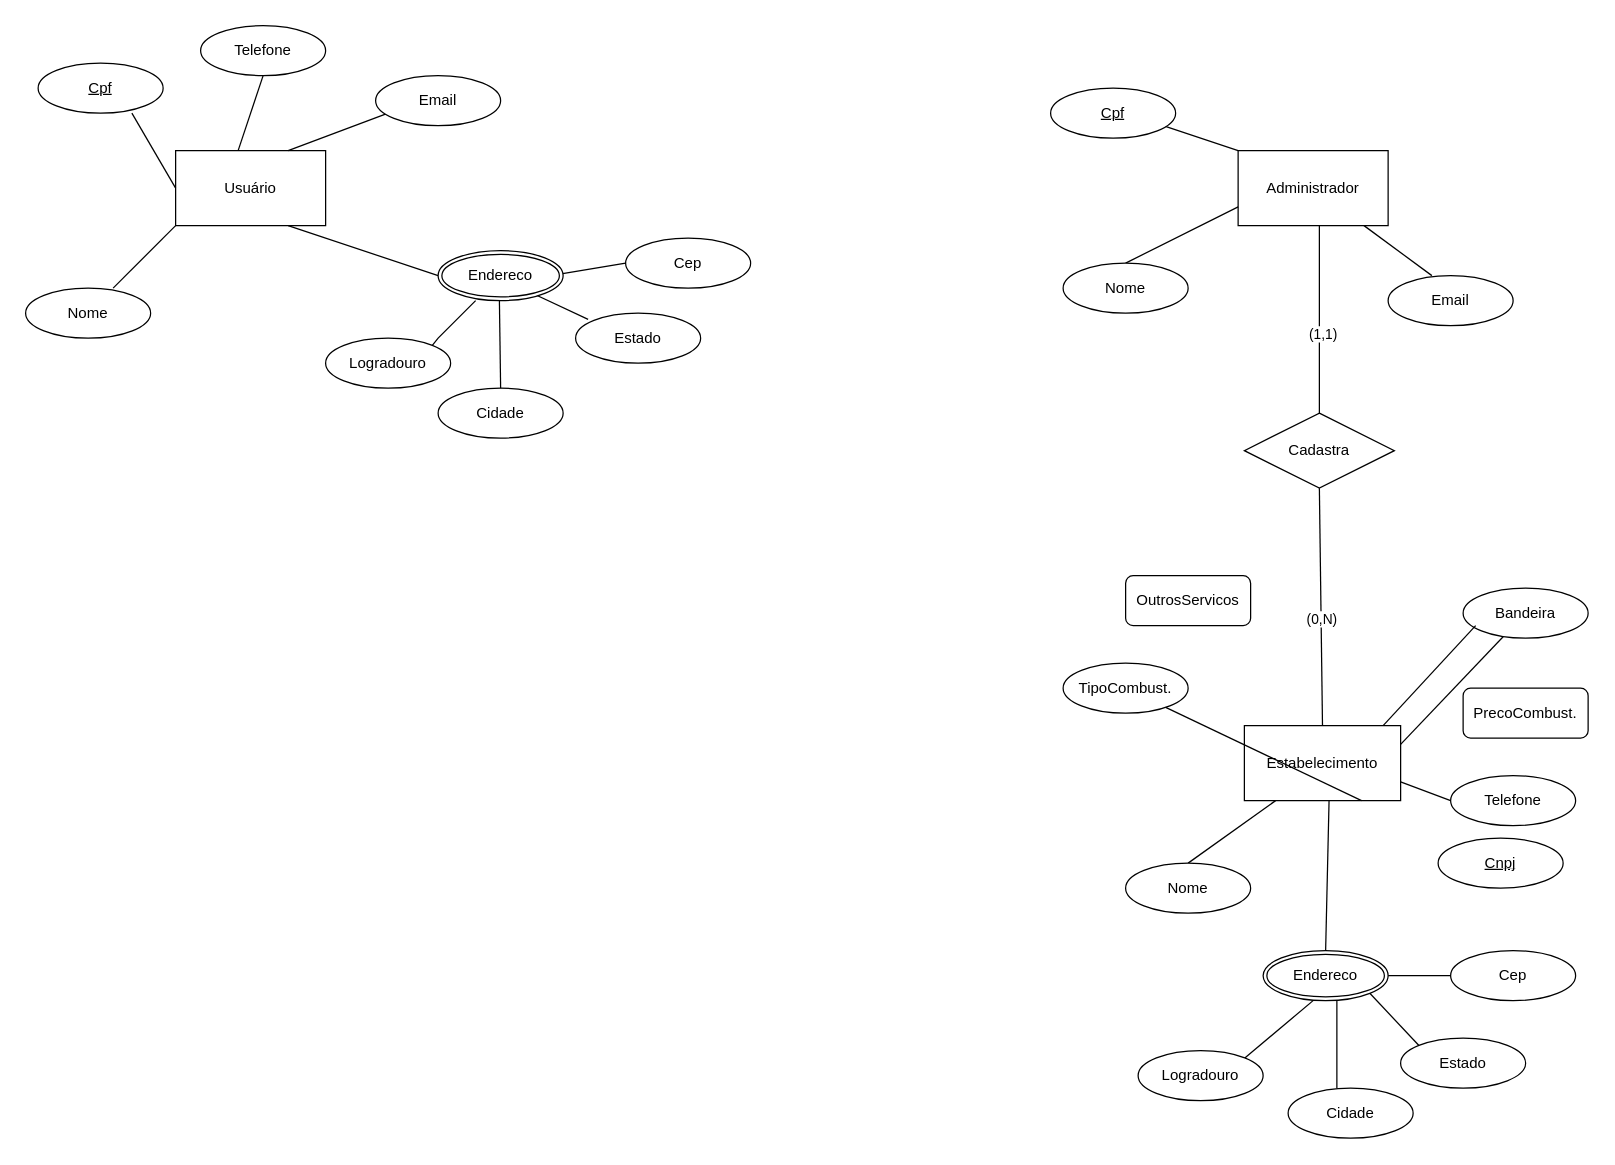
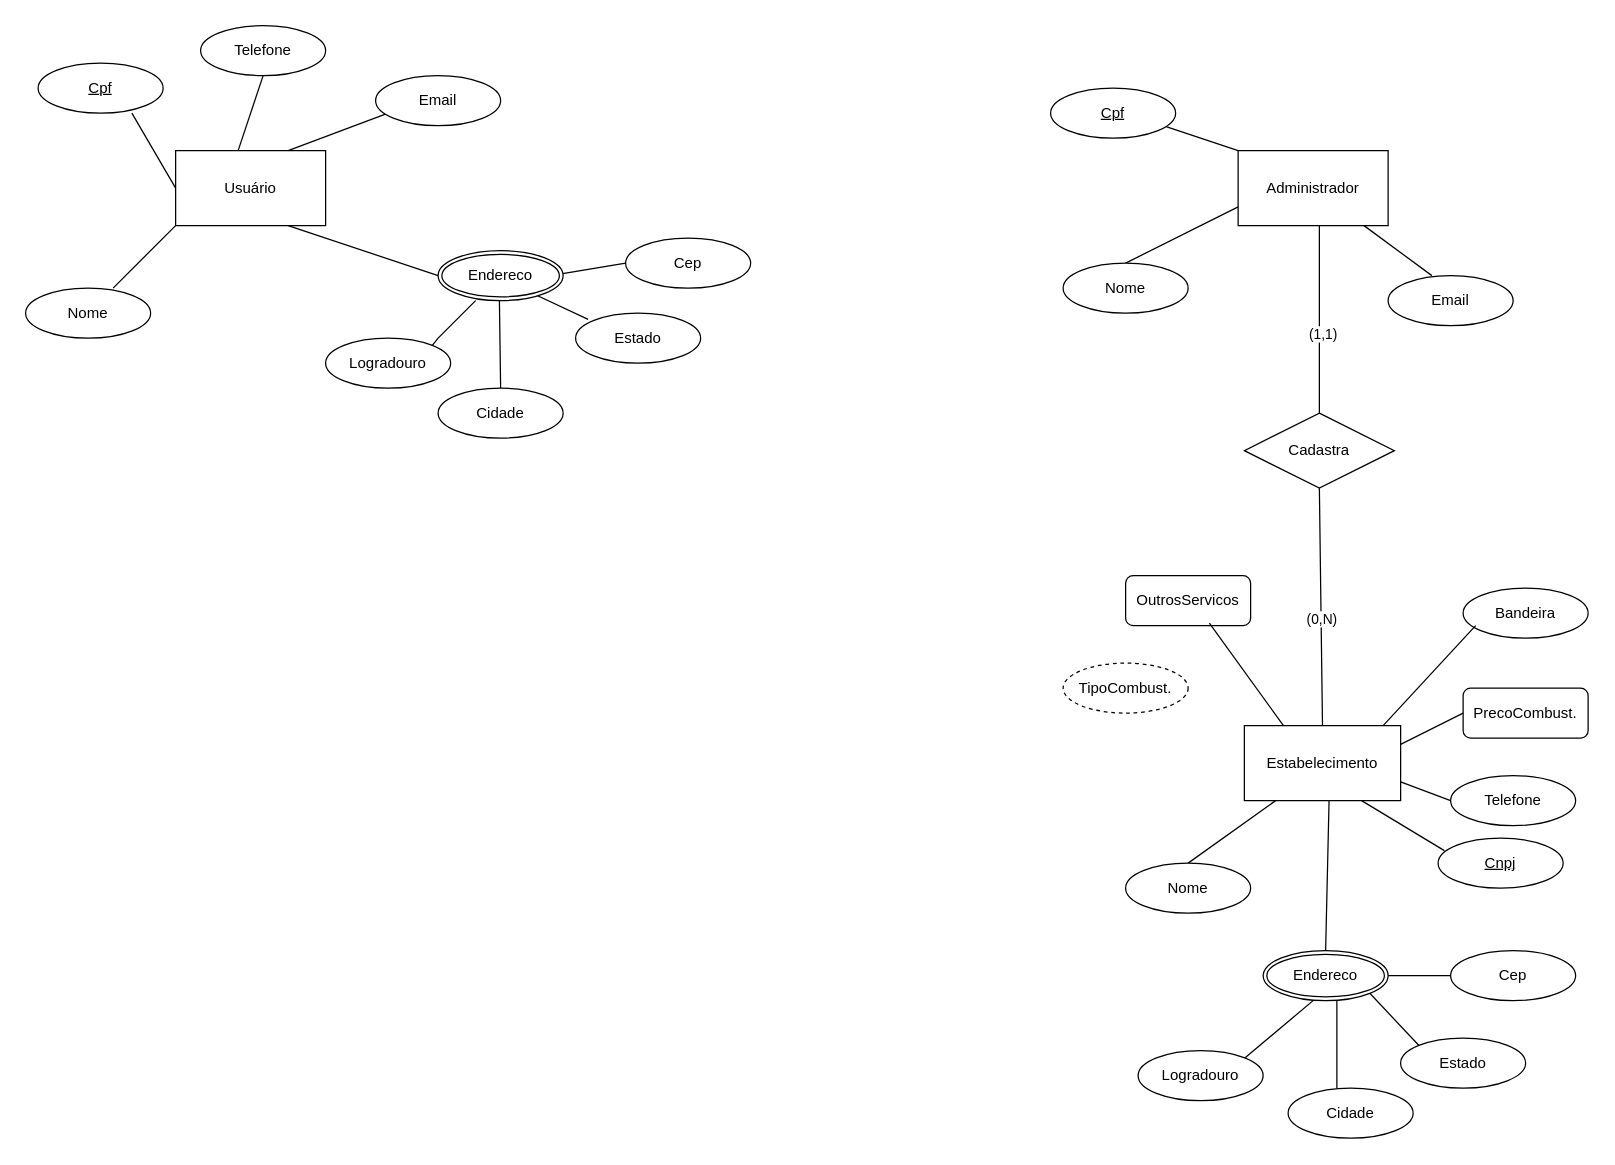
edge "OutrosServicos" -- "Estabelecimento": added
node "TipoCombust.": style solid -> dashed
edge "Bandeira" -- "Estabelecimento": now "PrecoCombust." -- "Estabelecimento"
edge "TipoCombust." -- "Estabelecimento": now "Cnpj" -- "Estabelecimento"
